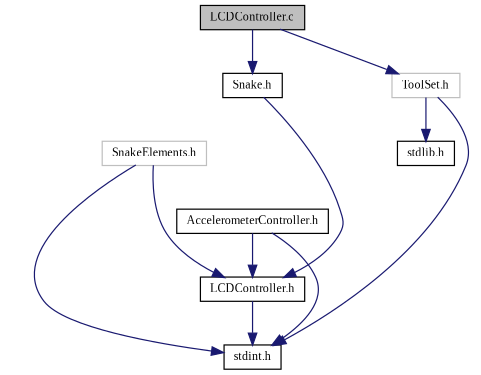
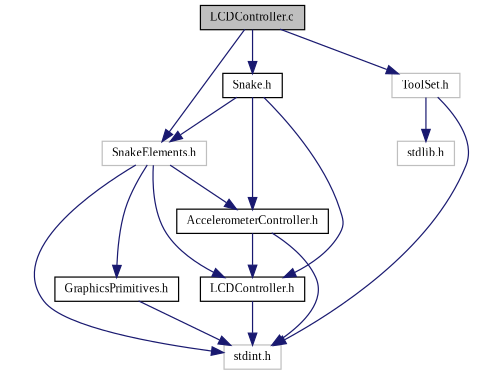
edge "LCDController.c" -> "SnakeElements.h": added
edge "Snake.h" -> "SnakeElements.h": added
edge "Snake.h" -> "AccelerometerController.h": added
node "stdlib.h": color black -> grey75
edge "SnakeElements.h" -> "AccelerometerController.h": added
node "GraphicsPrimitives.h": added
node "stdint.h": color black -> grey75
